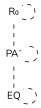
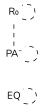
edge "PA⁻" -- "EQ": removed
